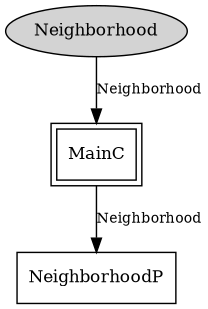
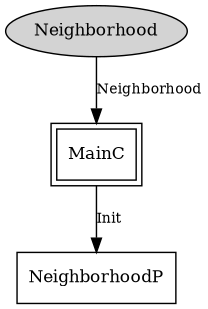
edge "MainC" -> "NeighborhoodP": label "Neighborhood" -> "Init"
